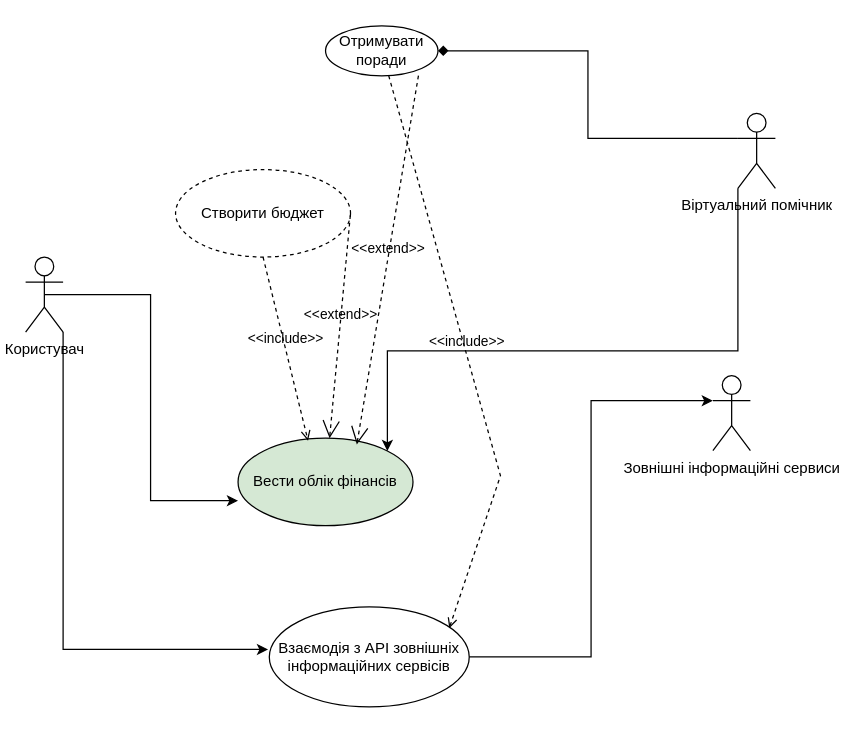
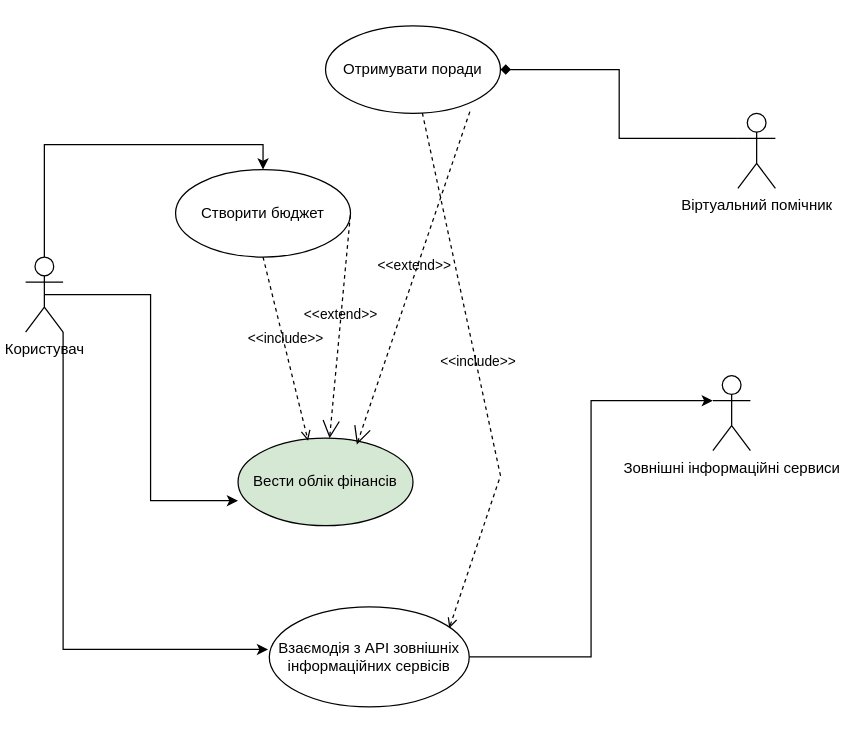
node "Отримувати поради": size 113x50 -> 175x88
edge "Користувач" -> "Створити бюджет": added
node "Створити бюджет": style dashed -> solid
edge "Віртуальний помічник" -> "Вести облік фінансів": removed
